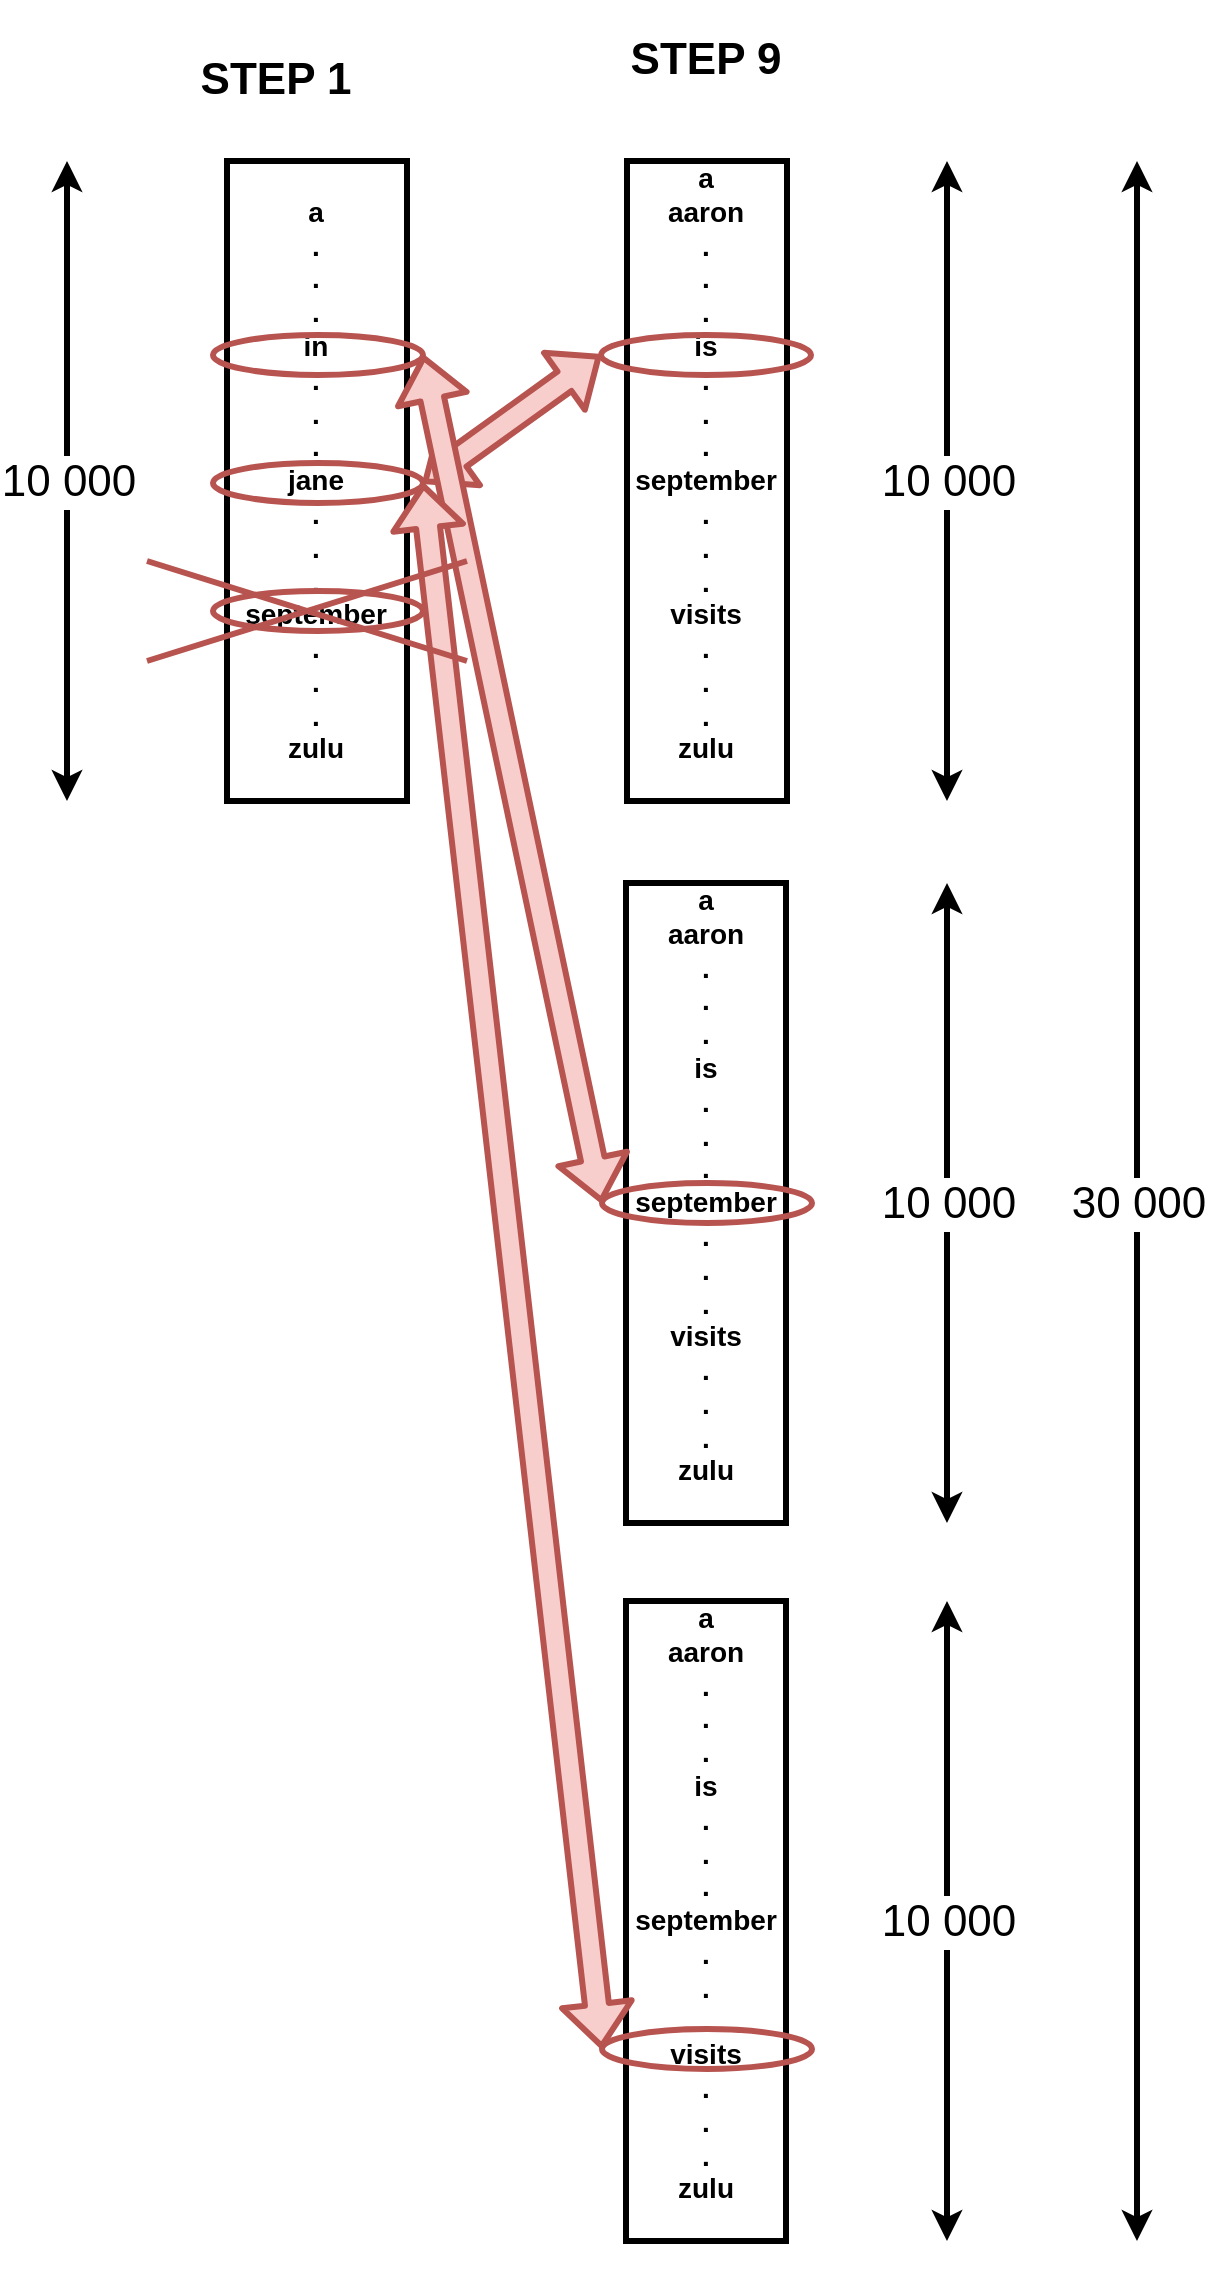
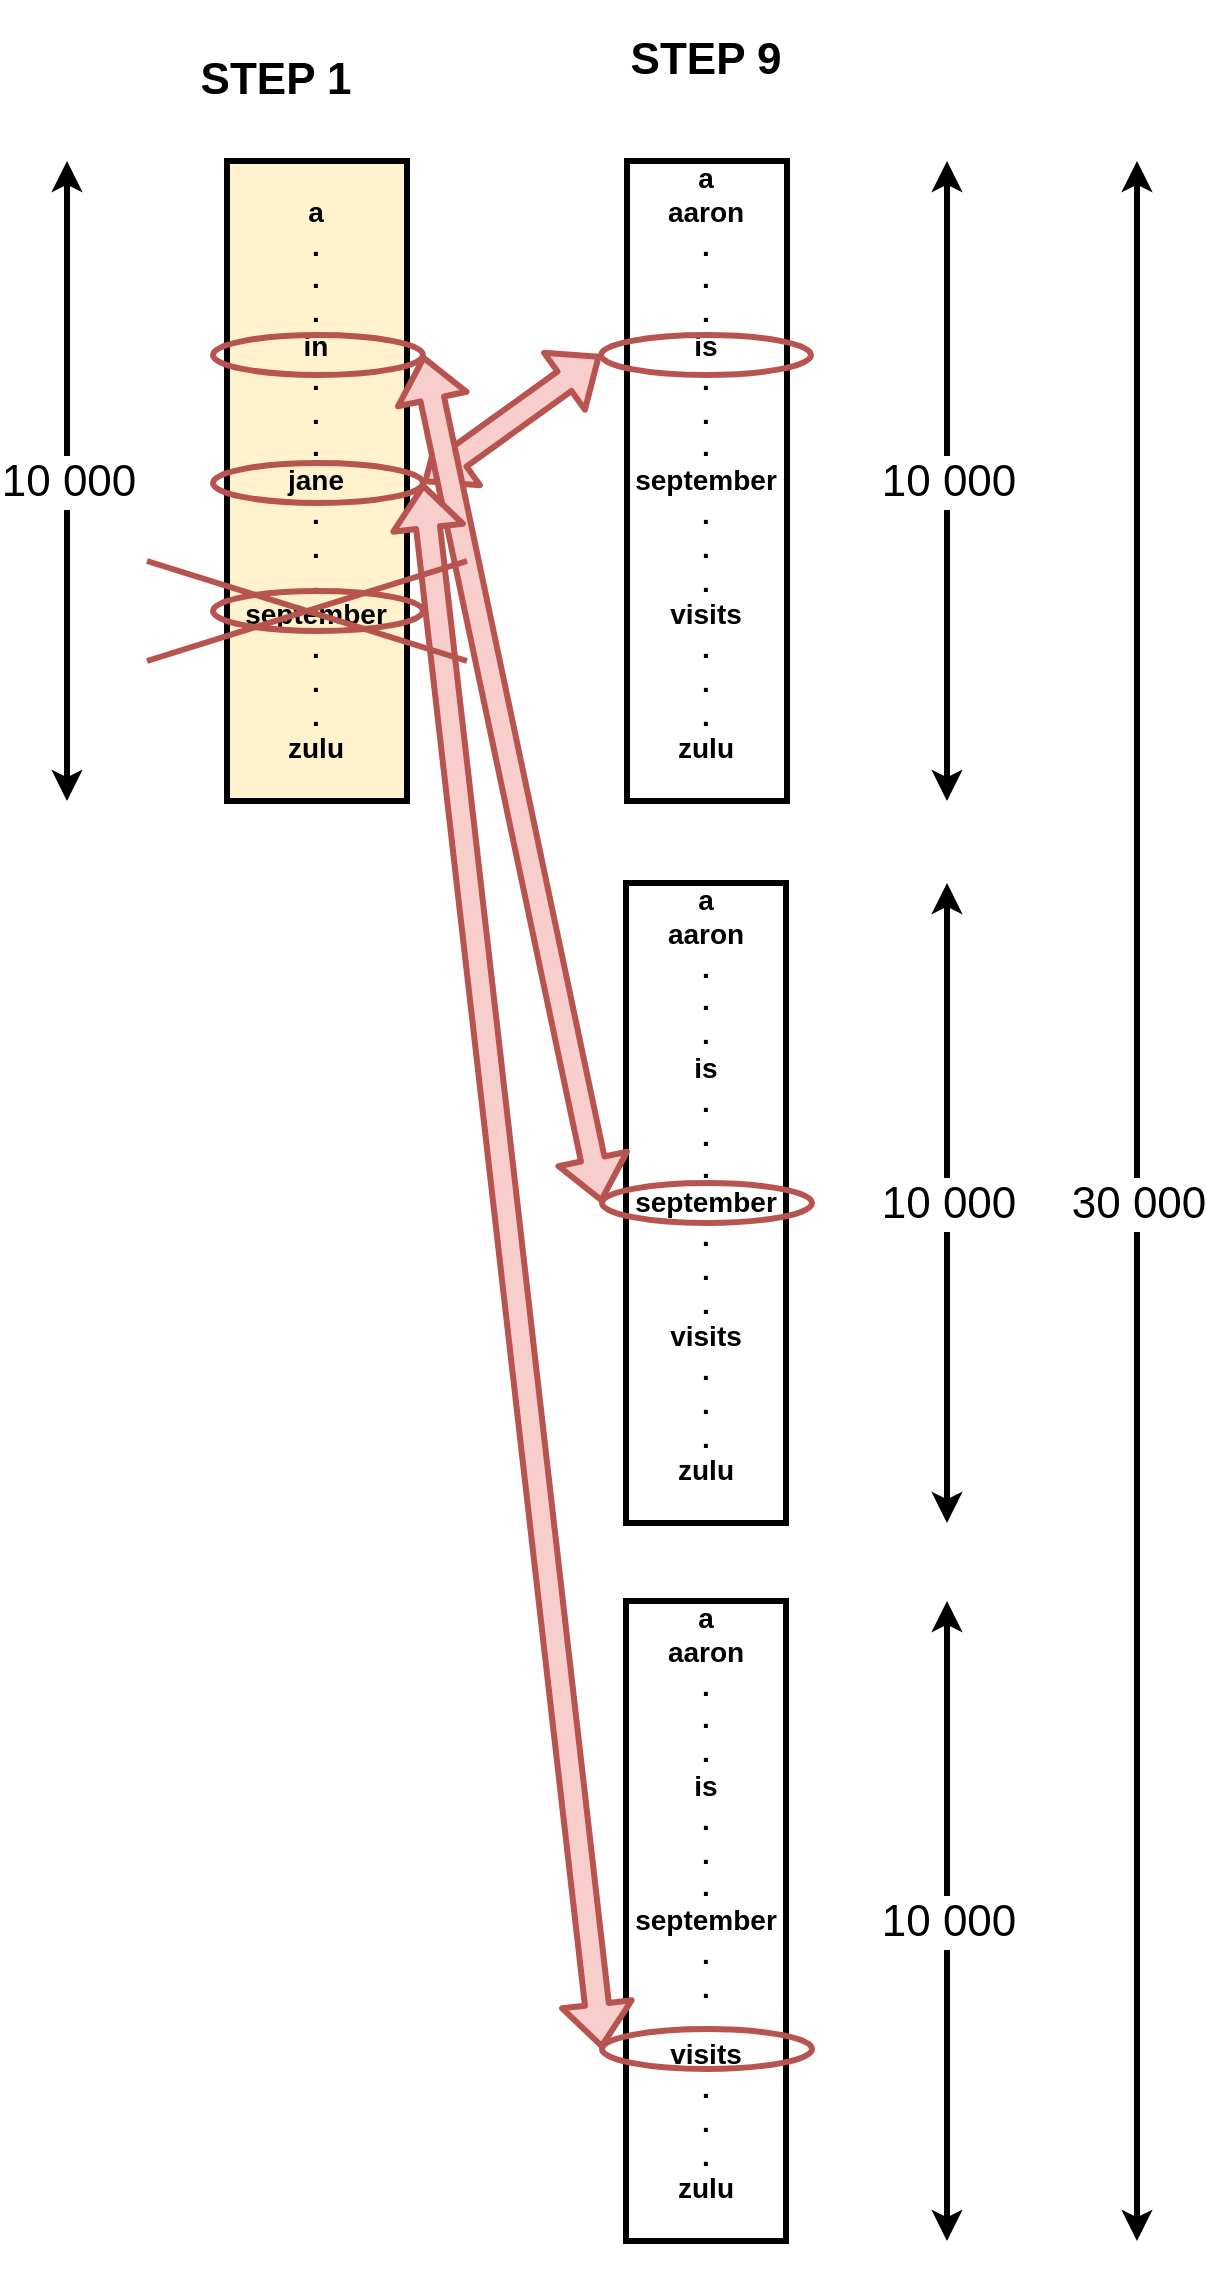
node "a...in...jane...september...zulu": fillcolor #ffffff -> #fff2cc
